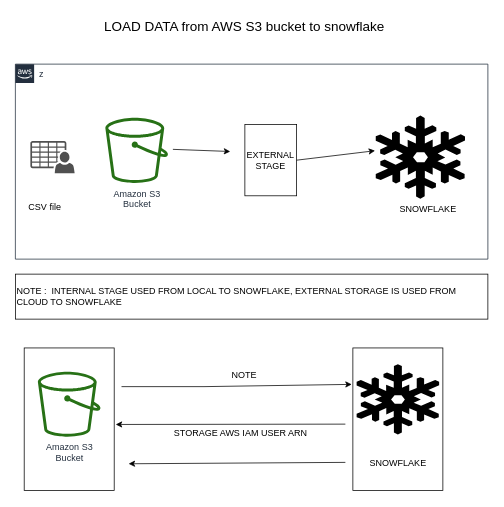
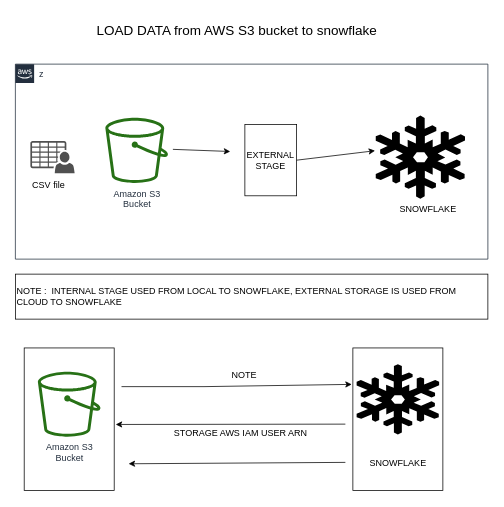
node "LOAD DATA from AWS S3 bucket to snowflake": moved (244, 27) -> (237, 30)
node "CSV file": moved (45, 207) -> (48, 185)
